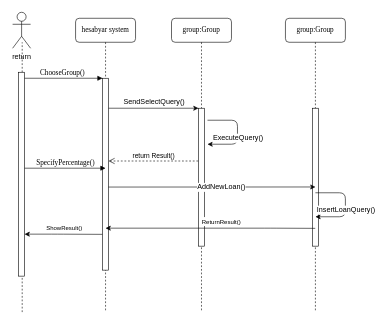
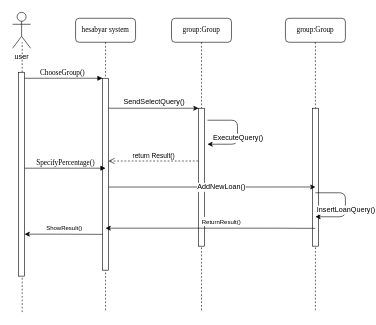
node "return": label "return" -> "user"
